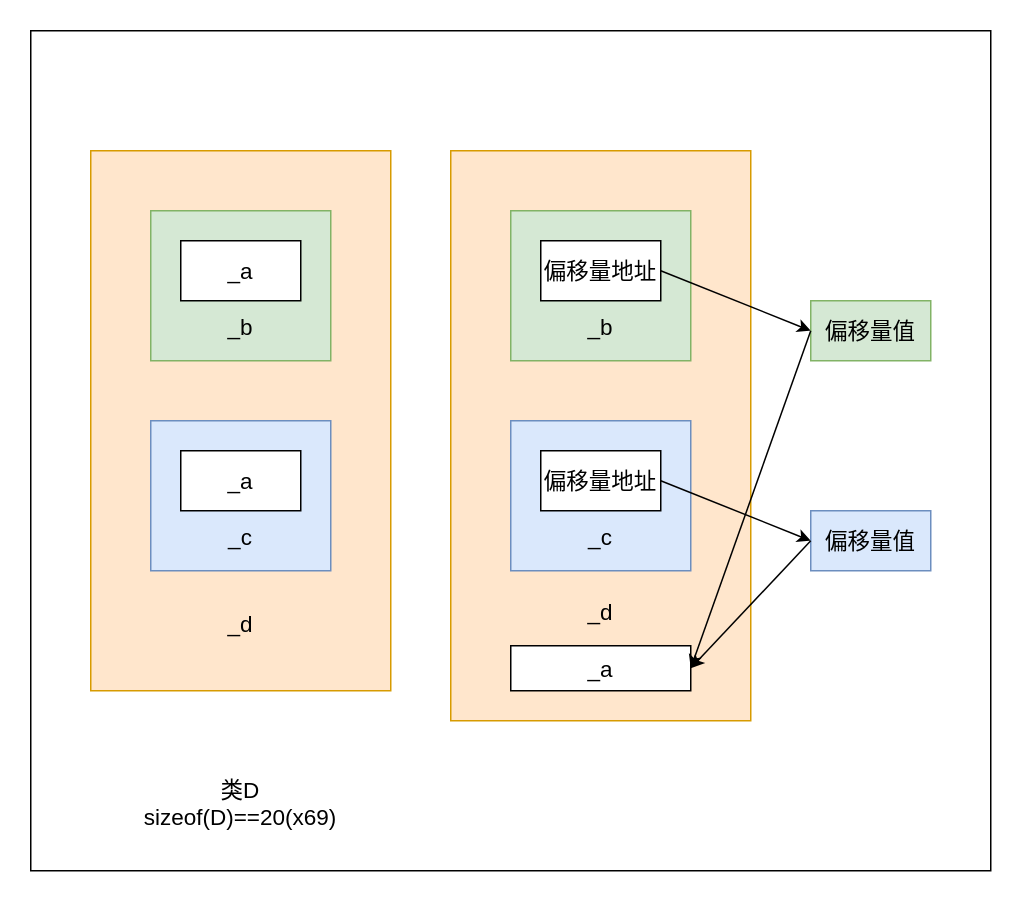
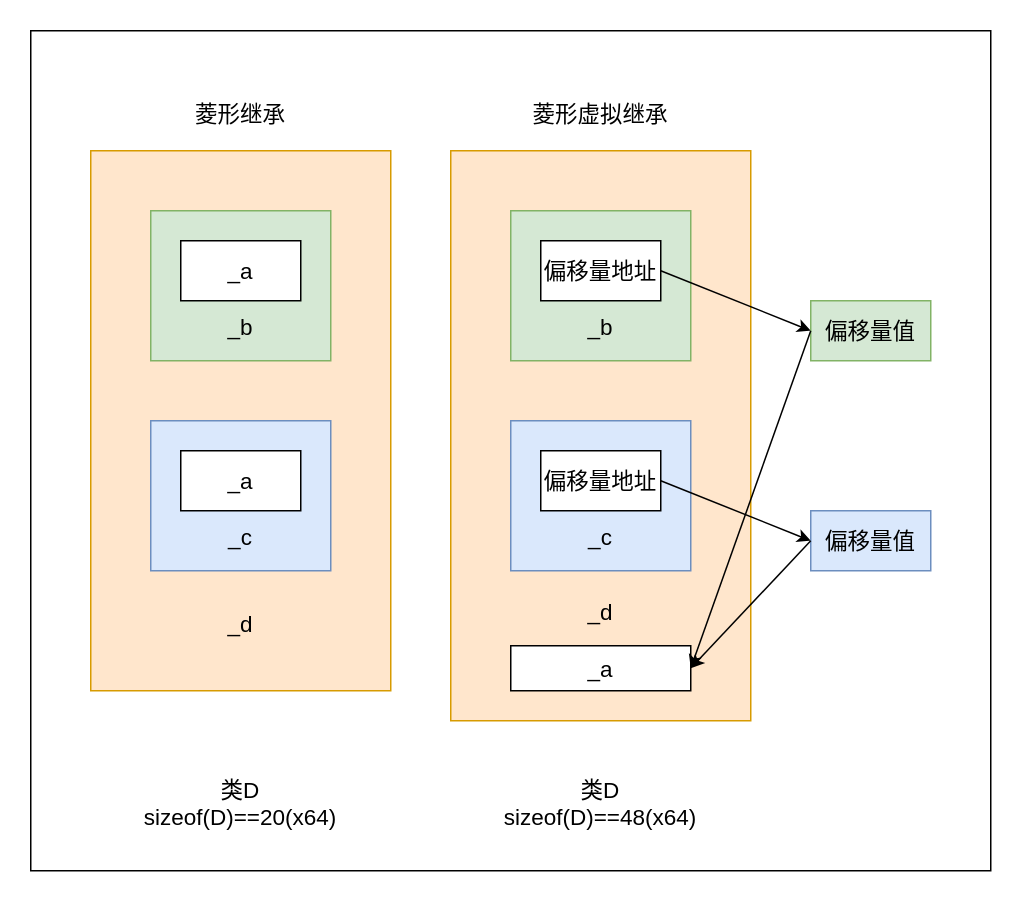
node "菱形继承": added
node "菱形虚拟继承": added
node "类D sizeof(D)==20(x69)": label "类D sizeof(D)==20(x69)" -> "类D sizeof(D)==20(x64)"
node "类D sizeof(D)==48(x64)": added
